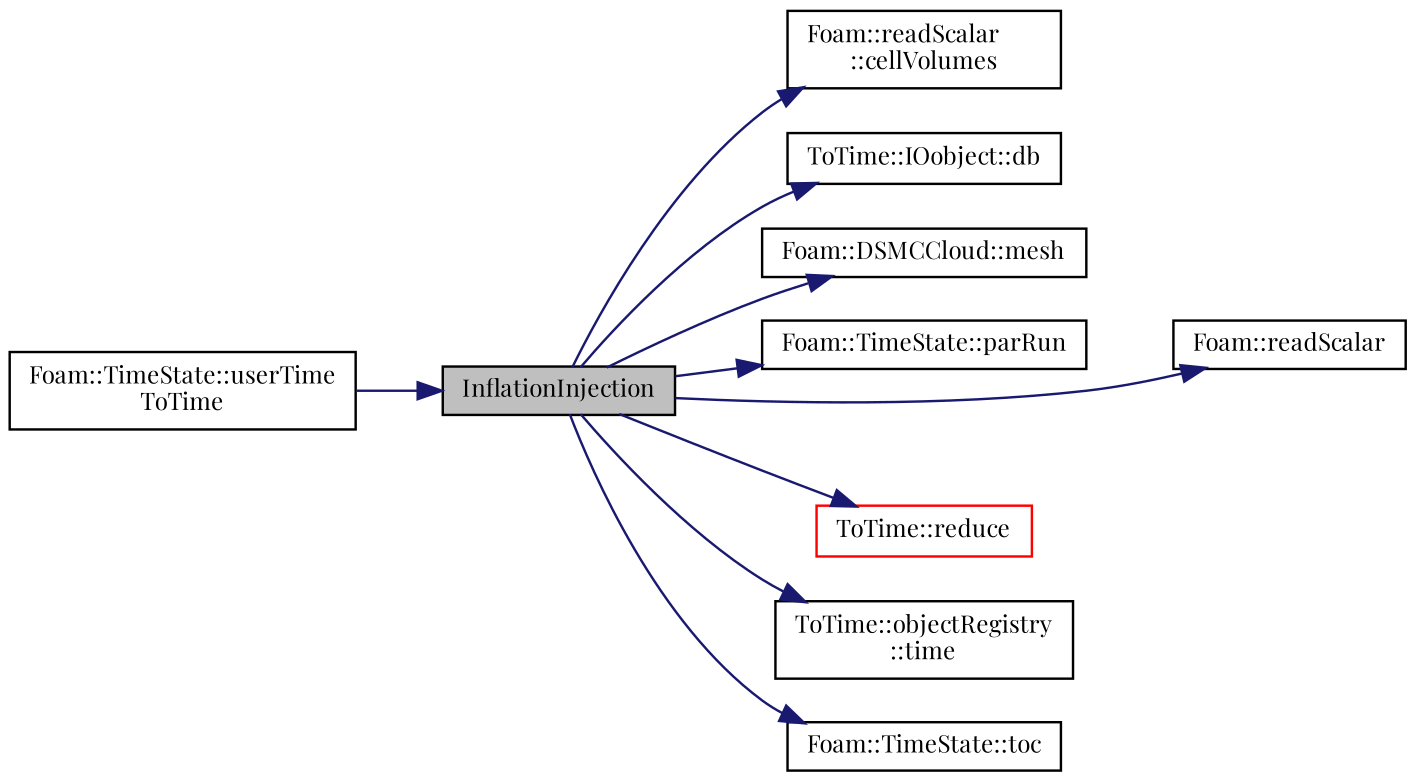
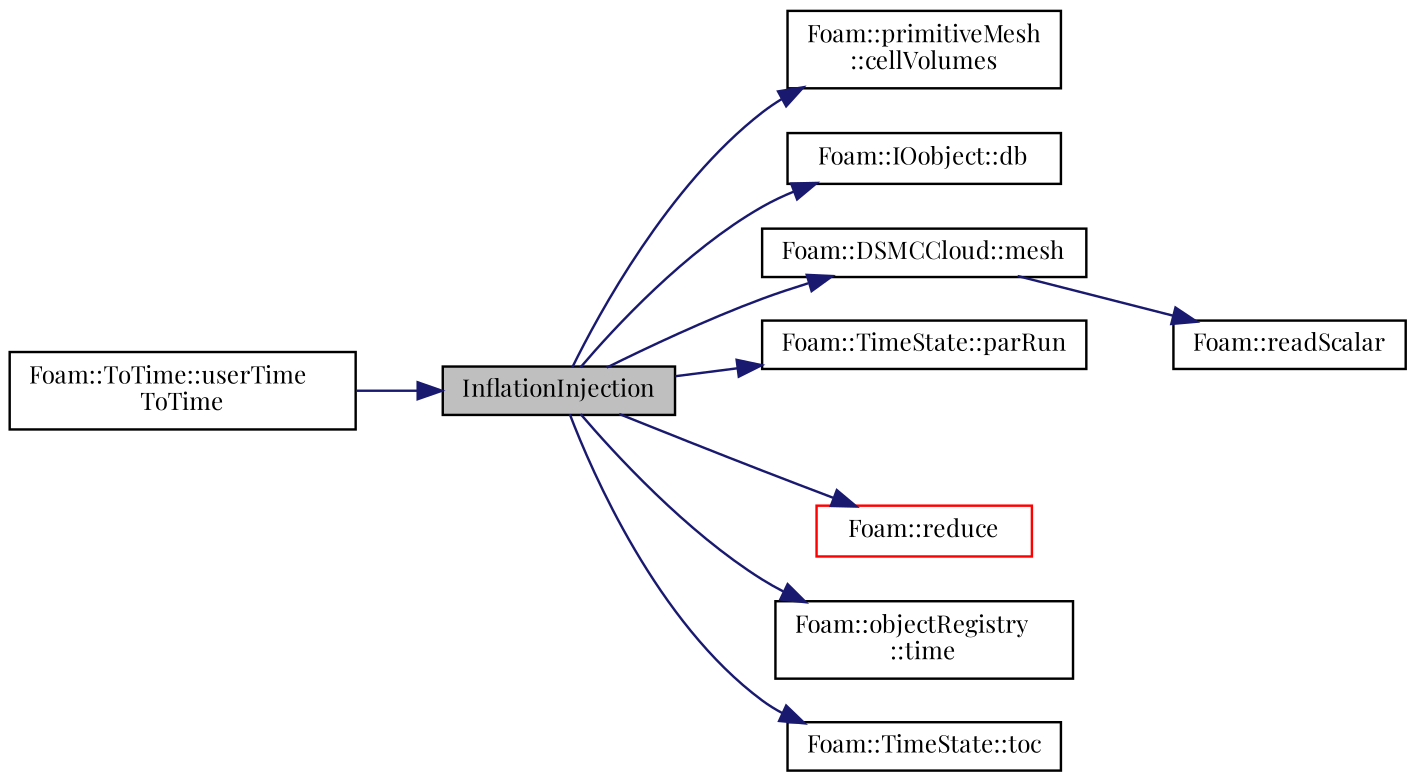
node "Foam::readScalar ::cellVolumes": label "Foam::readScalar ::cellVolumes" -> "Foam::primitiveMesh ::cellVolumes"
node "ToTime::IOobject::db": label "ToTime::IOobject::db" -> "Foam::IOobject::db"
node "Foam::TimeState::userTime ToTime": label "Foam::TimeState::userTime ToTime" -> "Foam::ToTime::userTime ToTime"
edge "InflationInjection" -> "Foam::readScalar": now "Foam::DSMCCloud::mesh" -> "Foam::readScalar"
node "ToTime::reduce": label "ToTime::reduce" -> "Foam::reduce"
node "ToTime::objectRegistry ::time": label "ToTime::objectRegistry ::time" -> "Foam::objectRegistry ::time"
